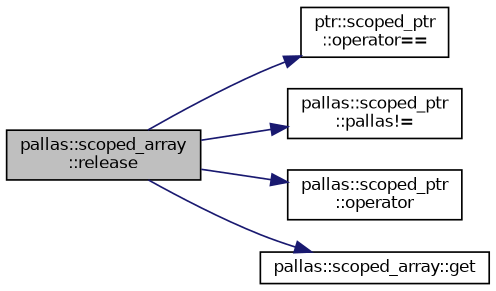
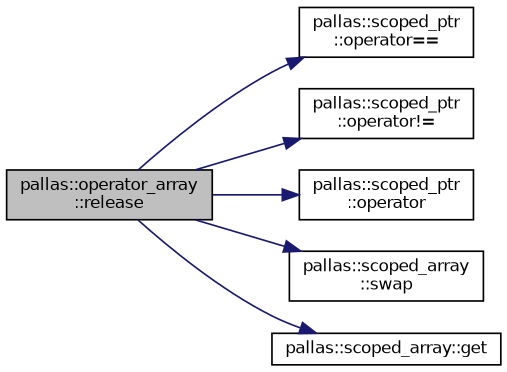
node "ptr::scoped_ptr ::operator==": label "ptr::scoped_ptr ::operator==" -> "pallas::scoped_ptr ::operator=="
node "pallas::scoped_ptr ::pallas!=": label "pallas::scoped_ptr ::pallas!=" -> "pallas::scoped_ptr ::operator!="
node "pallas::scoped_array ::release": label "pallas::scoped_array ::release" -> "pallas::operator_array ::release"
node "pallas::scoped_array ::swap": added
